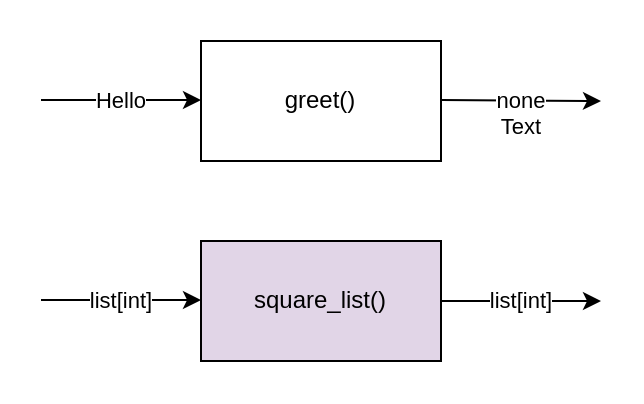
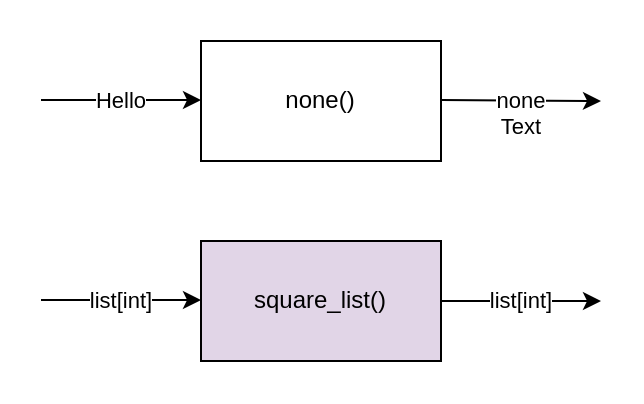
node "greet()": label "greet()" -> "none()"
